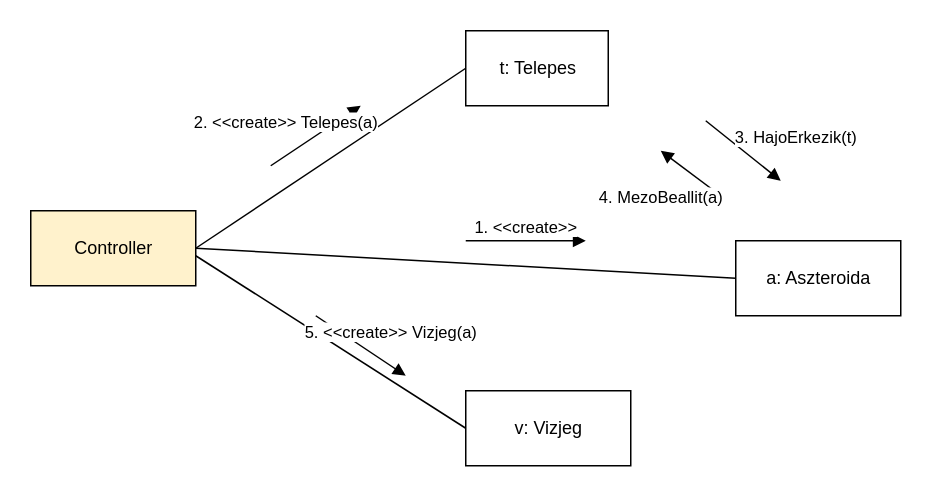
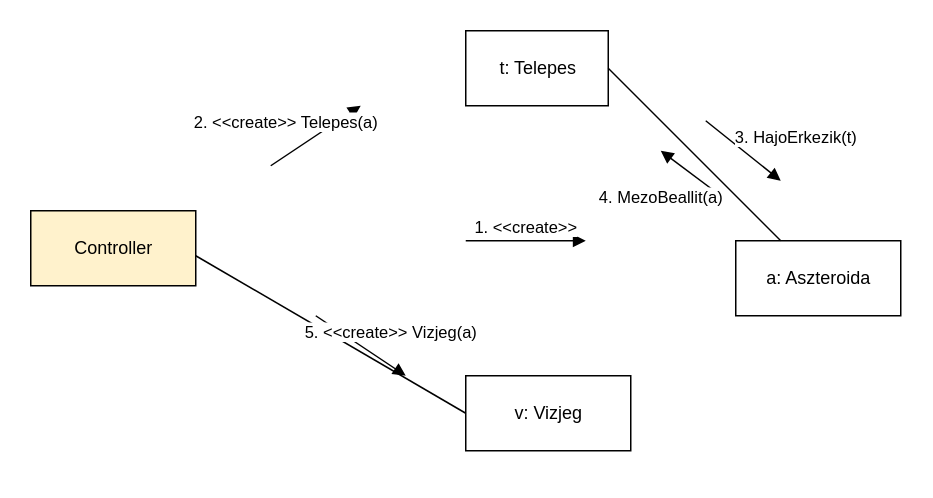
edge "t: Telepes" -- "a: Aszteroida": added
edge "t: Telepes" -- "Controller": removed
edge "Controller" -- "a: Aszteroida": removed
node "v: Vizjeg": moved (548, 428) -> (548, 413)
